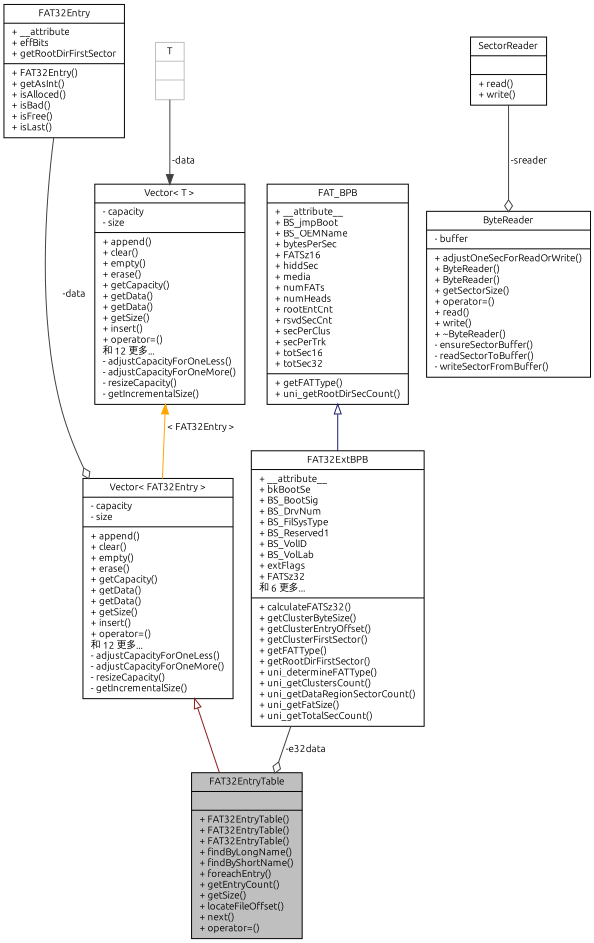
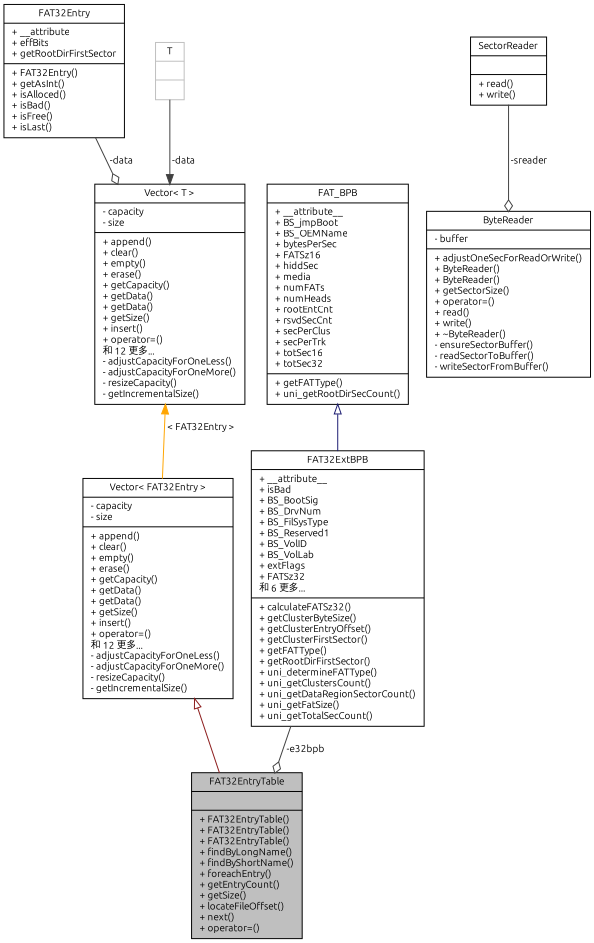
edge "FAT32Entry" -> "Vector< FAT32Entry >": now "FAT32Entry" -> "Vector< T >"
node "FAT32ExtBPB": text "+ bkBootSe" -> "+ isBad"
edge "FAT32ExtBPB" -> "FAT32EntryTable": label " -e32data" -> " -e32bpb"
